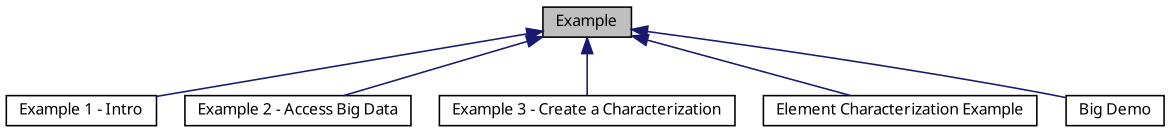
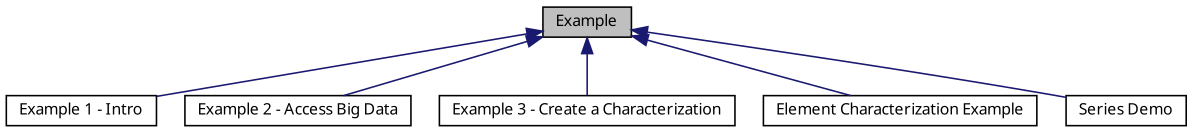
node "Big Demo": label "Big Demo" -> "Series Demo"
